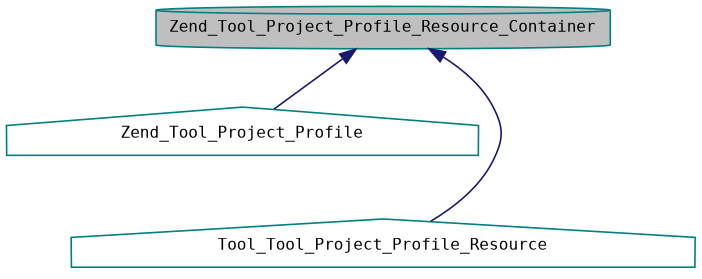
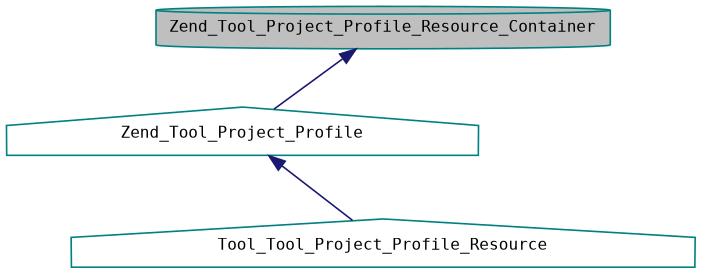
edge "Tool_Tool_Project_Profile_Resource" -> "Zend_Tool_Project_Profile_Resource_Container": now "Tool_Tool_Project_Profile_Resource" -> "Zend_Tool_Project_Profile"
